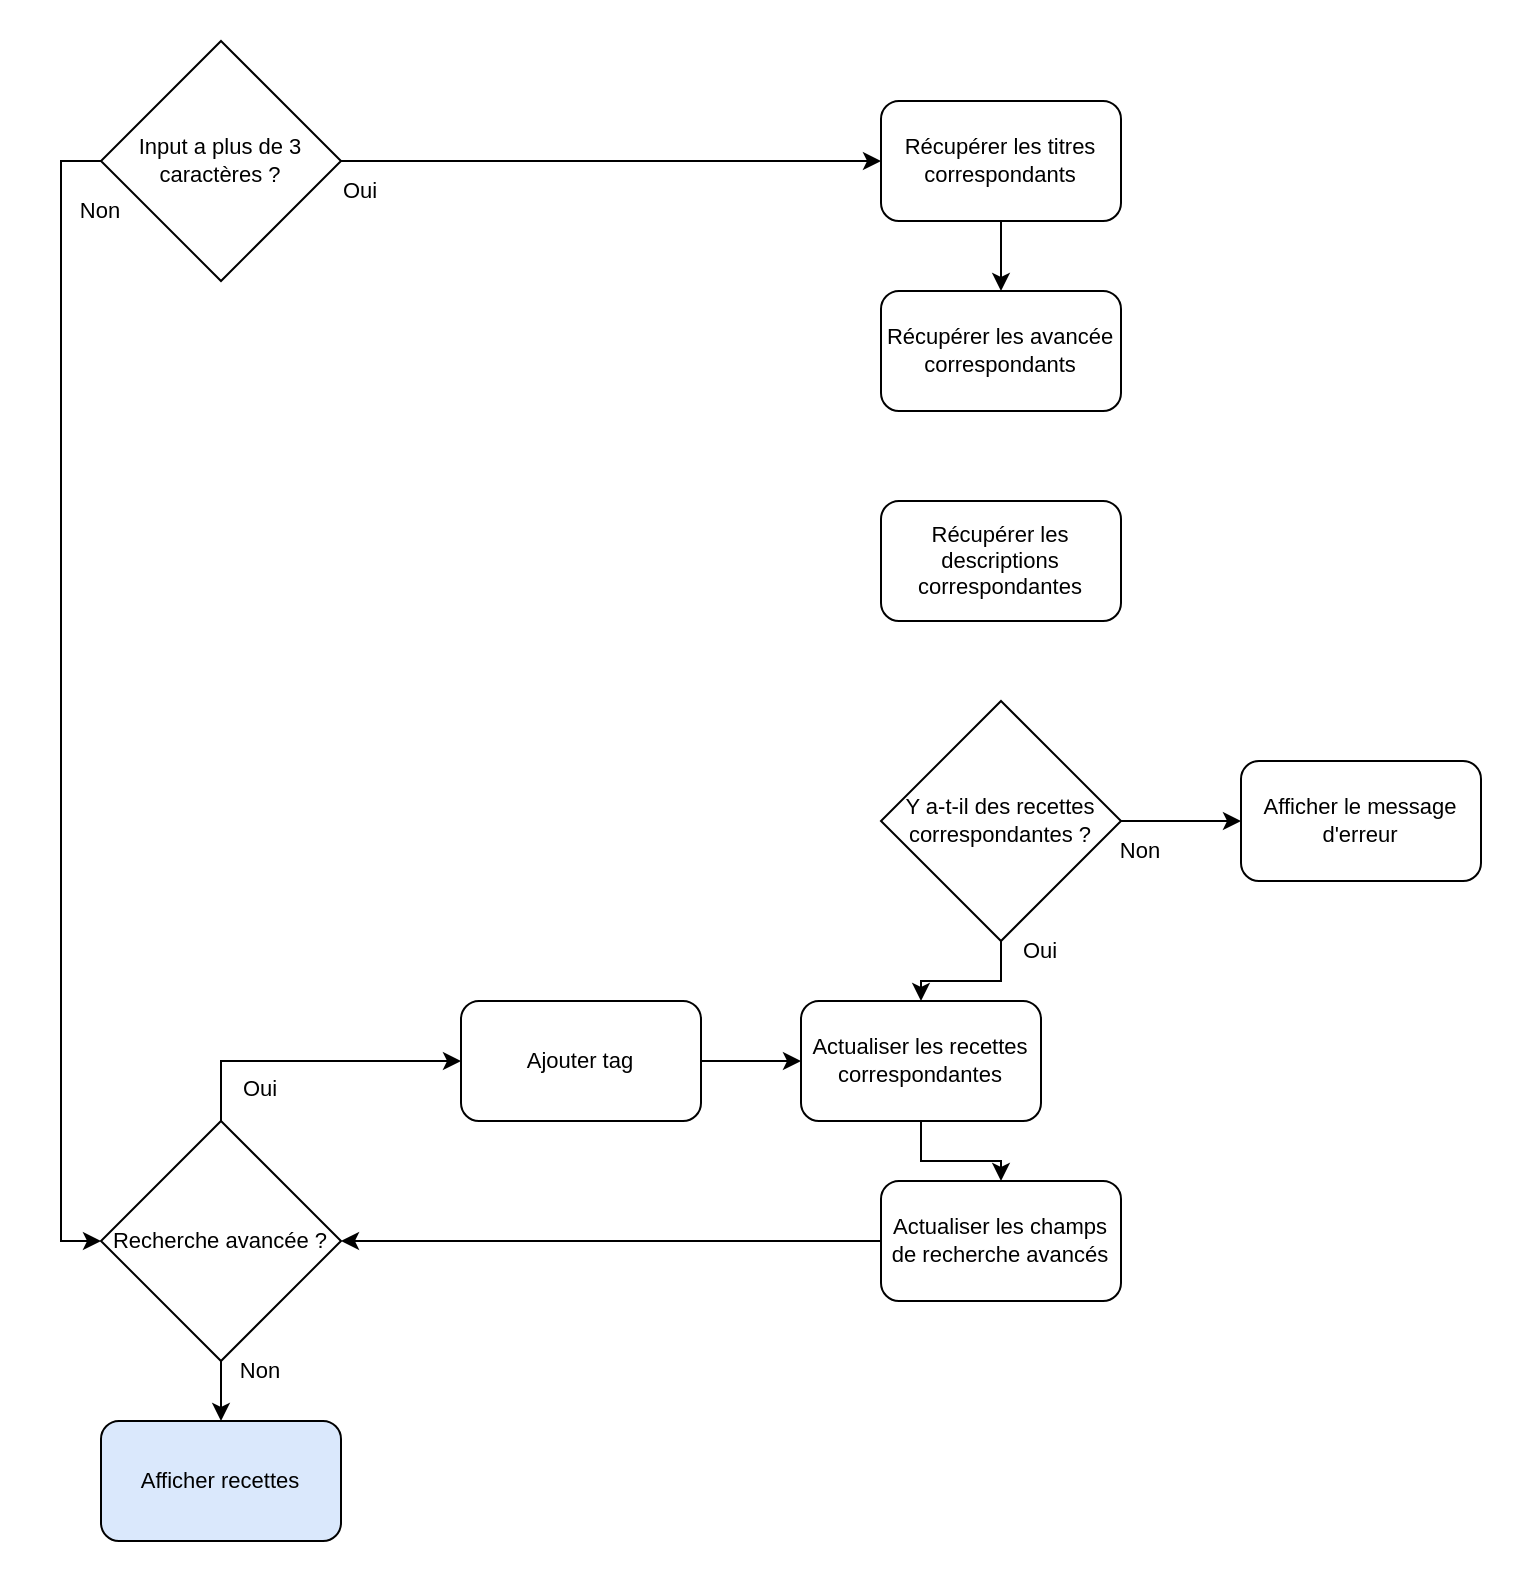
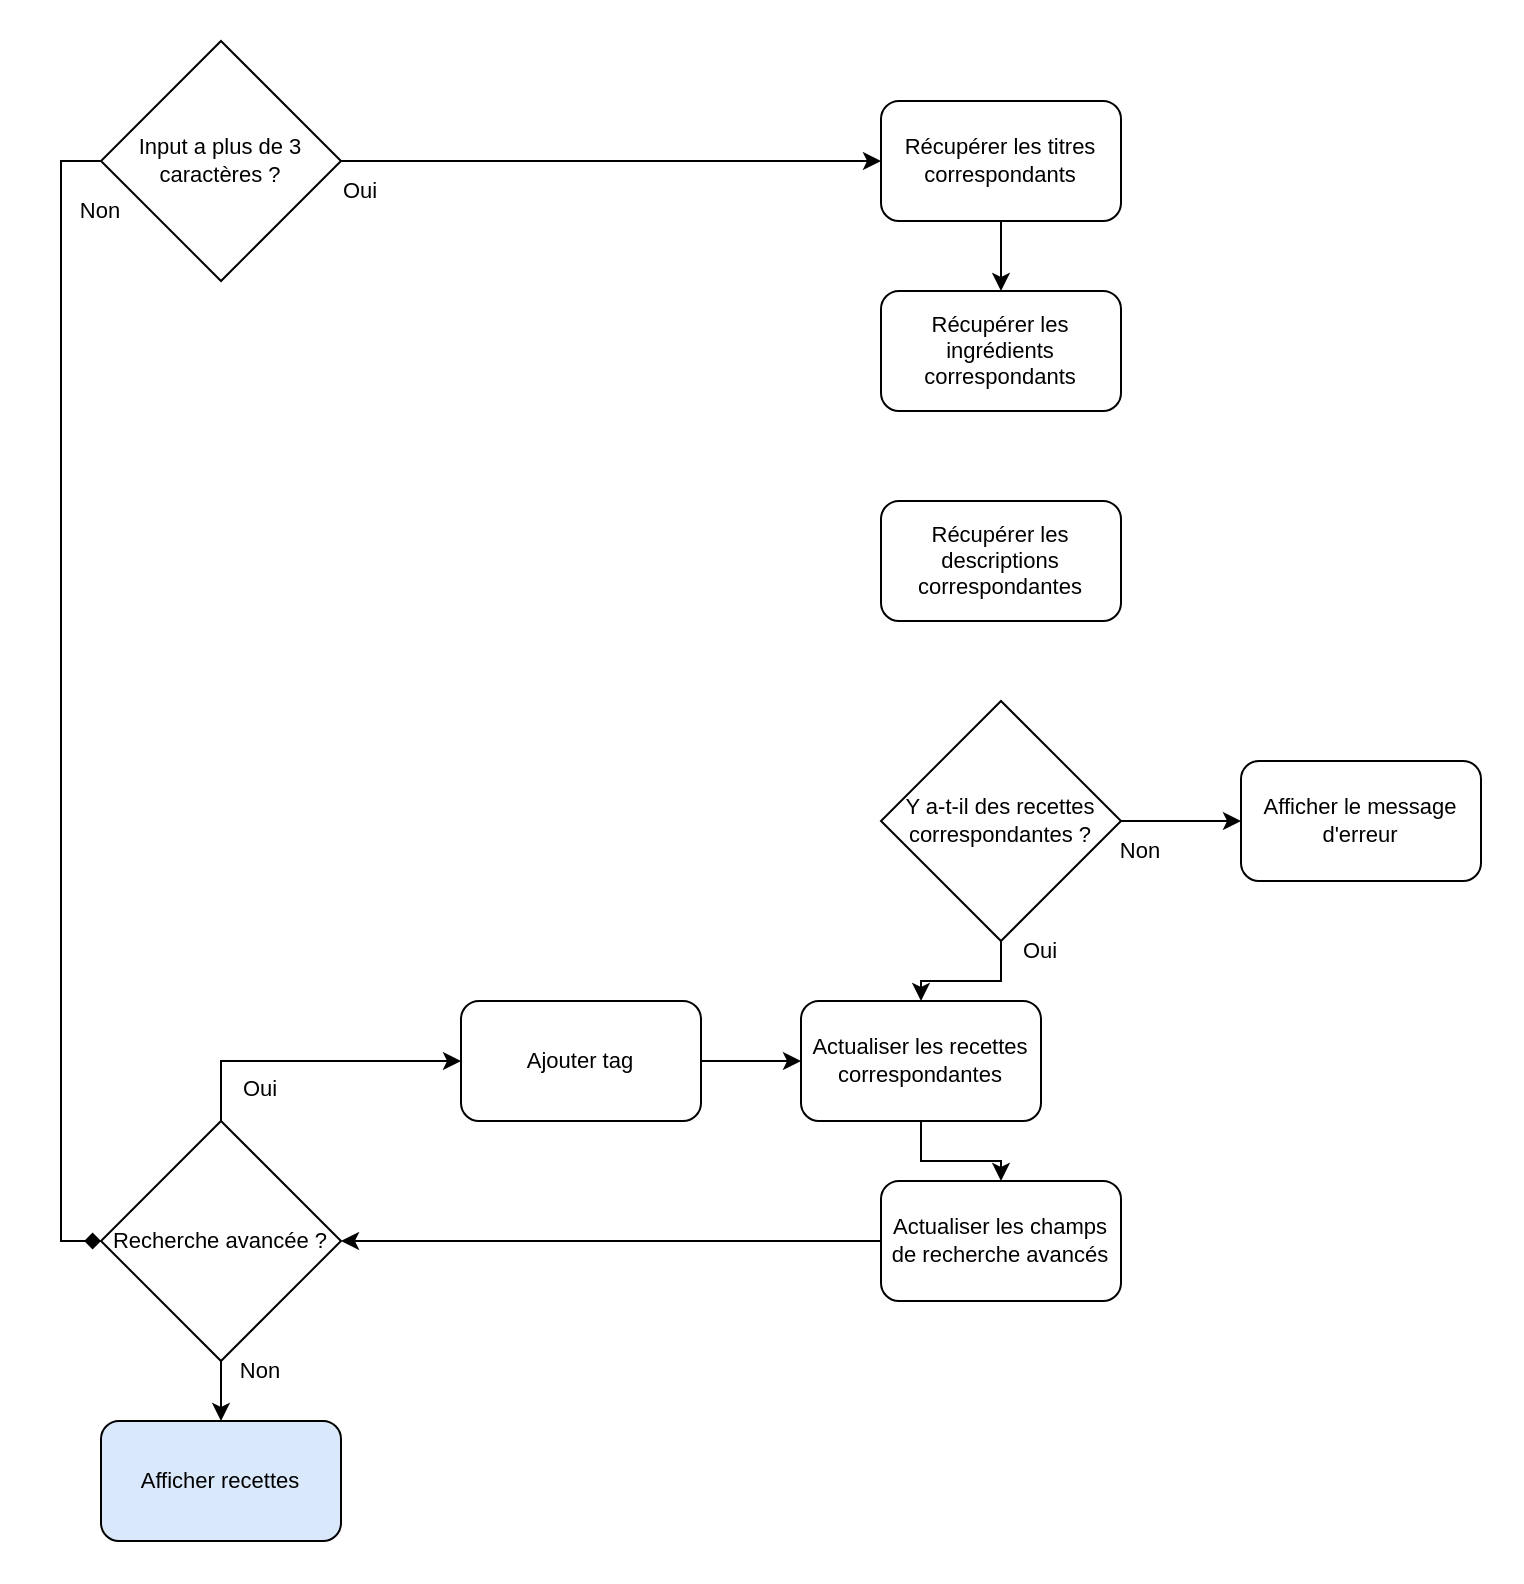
node "Récupérer les avancée correspondants": label "Récupérer les avancée correspondants" -> "Récupérer les ingrédients correspondants"
edge "Input a plus de 3 caractères ?" -> "Recherche avancée ?": arrowhead classic -> diamond
